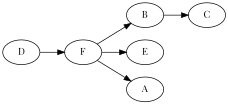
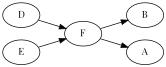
node "C": removed
edge "F" -> "E": reversed
